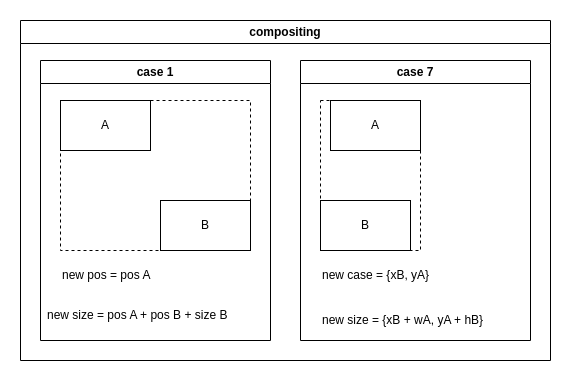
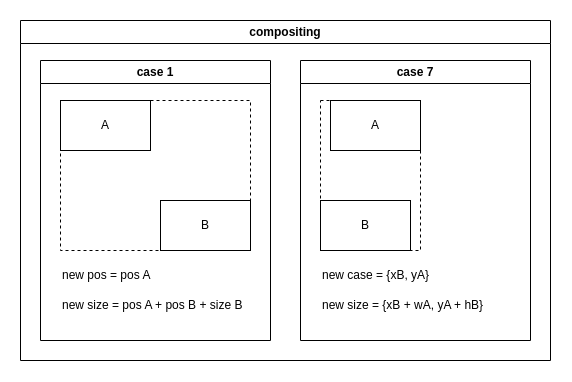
node "new size = pos A + pos B + size B": moved (141, 316) -> (156, 306)
node "new size = {xB + wA, yA + hB}": moved (416, 321) -> (416, 306)
